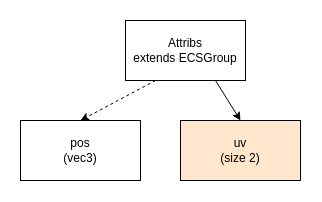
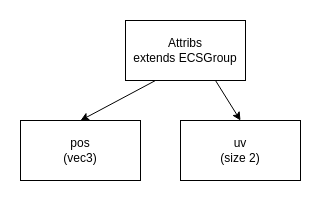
edge "Attribs extends ECSGroup" -> "pos (vec3)": style dashed -> solid
node "uv (size 2)": fillcolor #ffe6cc -> #ffffff
